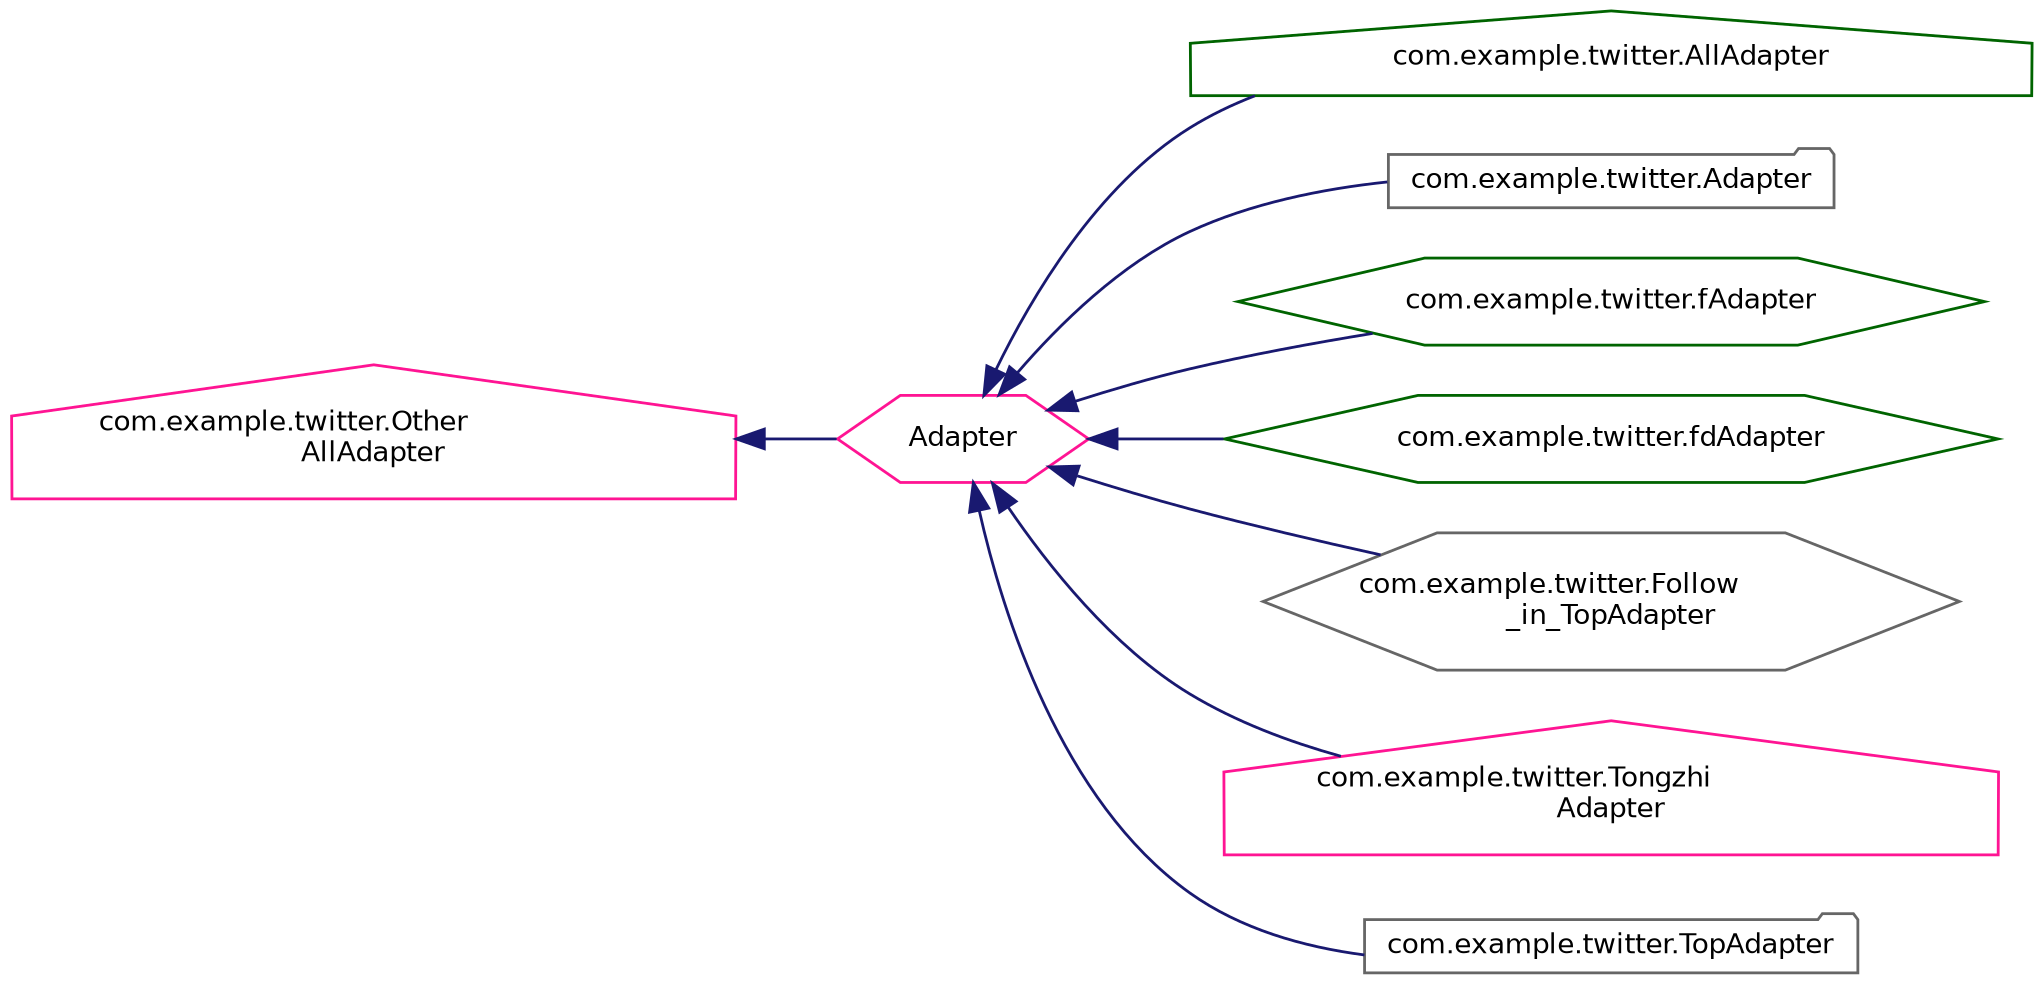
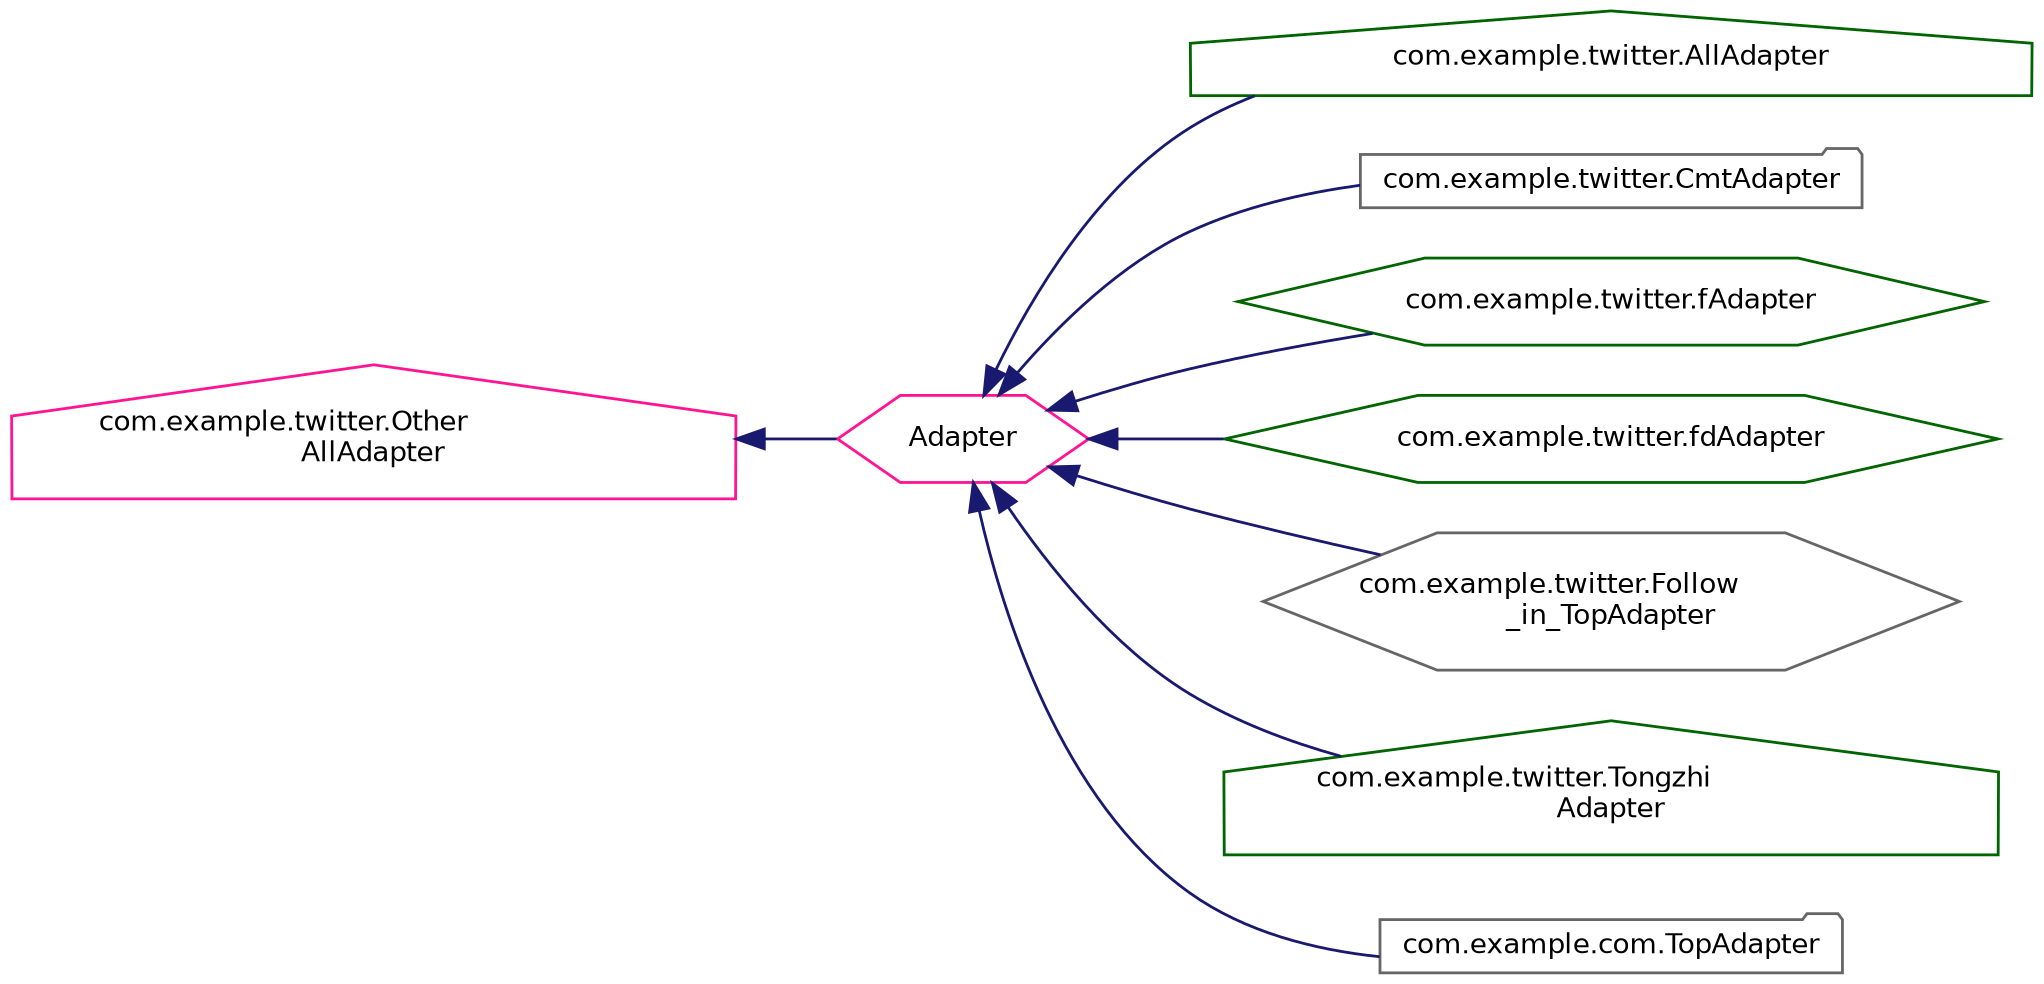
node "com.example.twitter.Adapter": label "com.example.twitter.Adapter" -> "com.example.twitter.CmtAdapter"
node "com.example.twitter.Tongzhi Adapter": color deeppink -> darkgreen
node "com.example.twitter.TopAdapter": label "com.example.twitter.TopAdapter" -> "com.example.com.TopAdapter"
